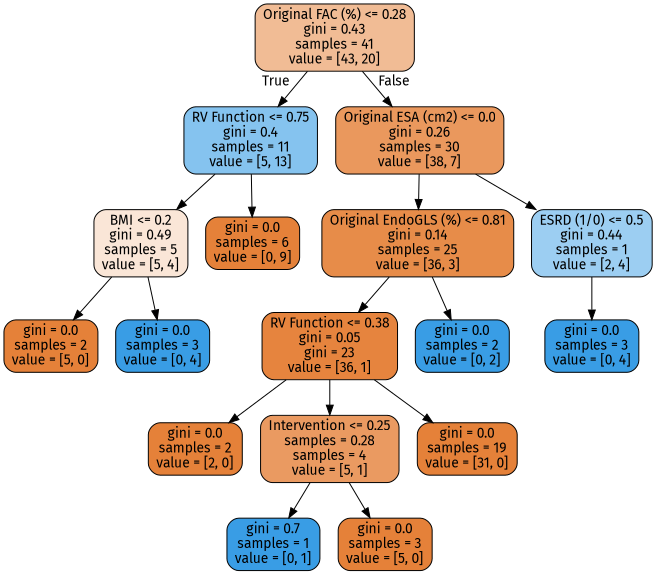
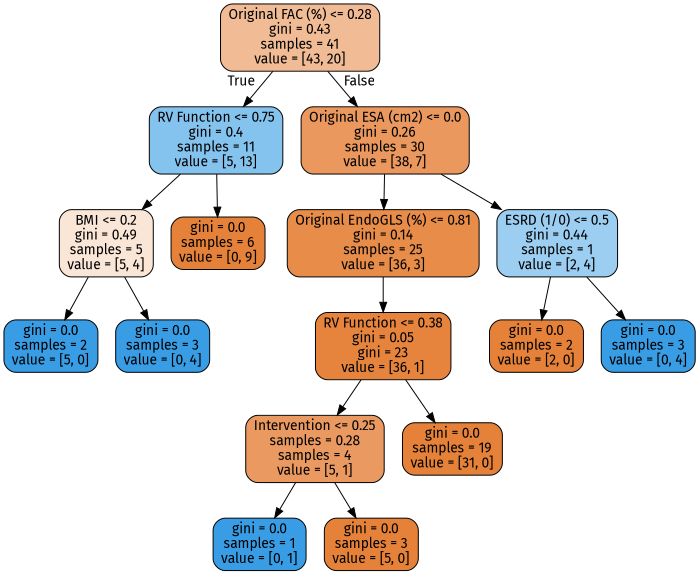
node "gini = 0.0 samples = 2 value = [5, 0]": fillcolor #e58139 -> #399de5
node "gini = 0.0 samples = 2 value = [0, 2]": removed
edge "RV Function <= 0.38 gini = 0.05 gini = 23 value = [36, 1]" -> "gini = 0.0 samples = 2 value = [2, 0]": now "ESRD (1/0) <= 0.5 gini = 0.44 samples = 1 value = [2, 4]" -> "gini = 0.0 samples = 2 value = [2, 0]"
node "gini = 0.7 samples = 1 value = [0, 1]": label "gini = 0.7 samples = 1 value = [0, 1]" -> "gini = 0.0 samples = 1 value = [0, 1]"
